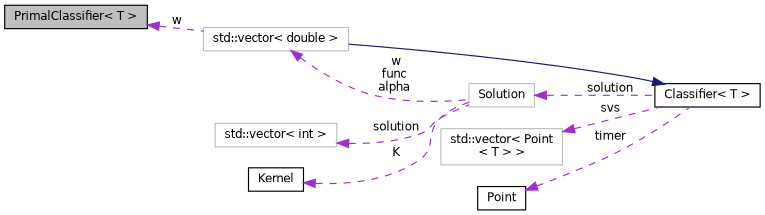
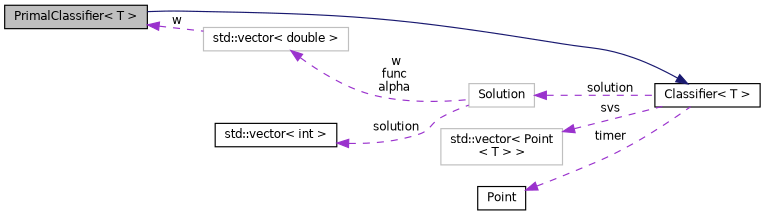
edge "std::vector< double >" -> "Classifier< T >": now "PrimalClassifier< T >" -> "Classifier< T >"
node "std::vector< int >": color grey75 -> black
node "Kernel": removed
